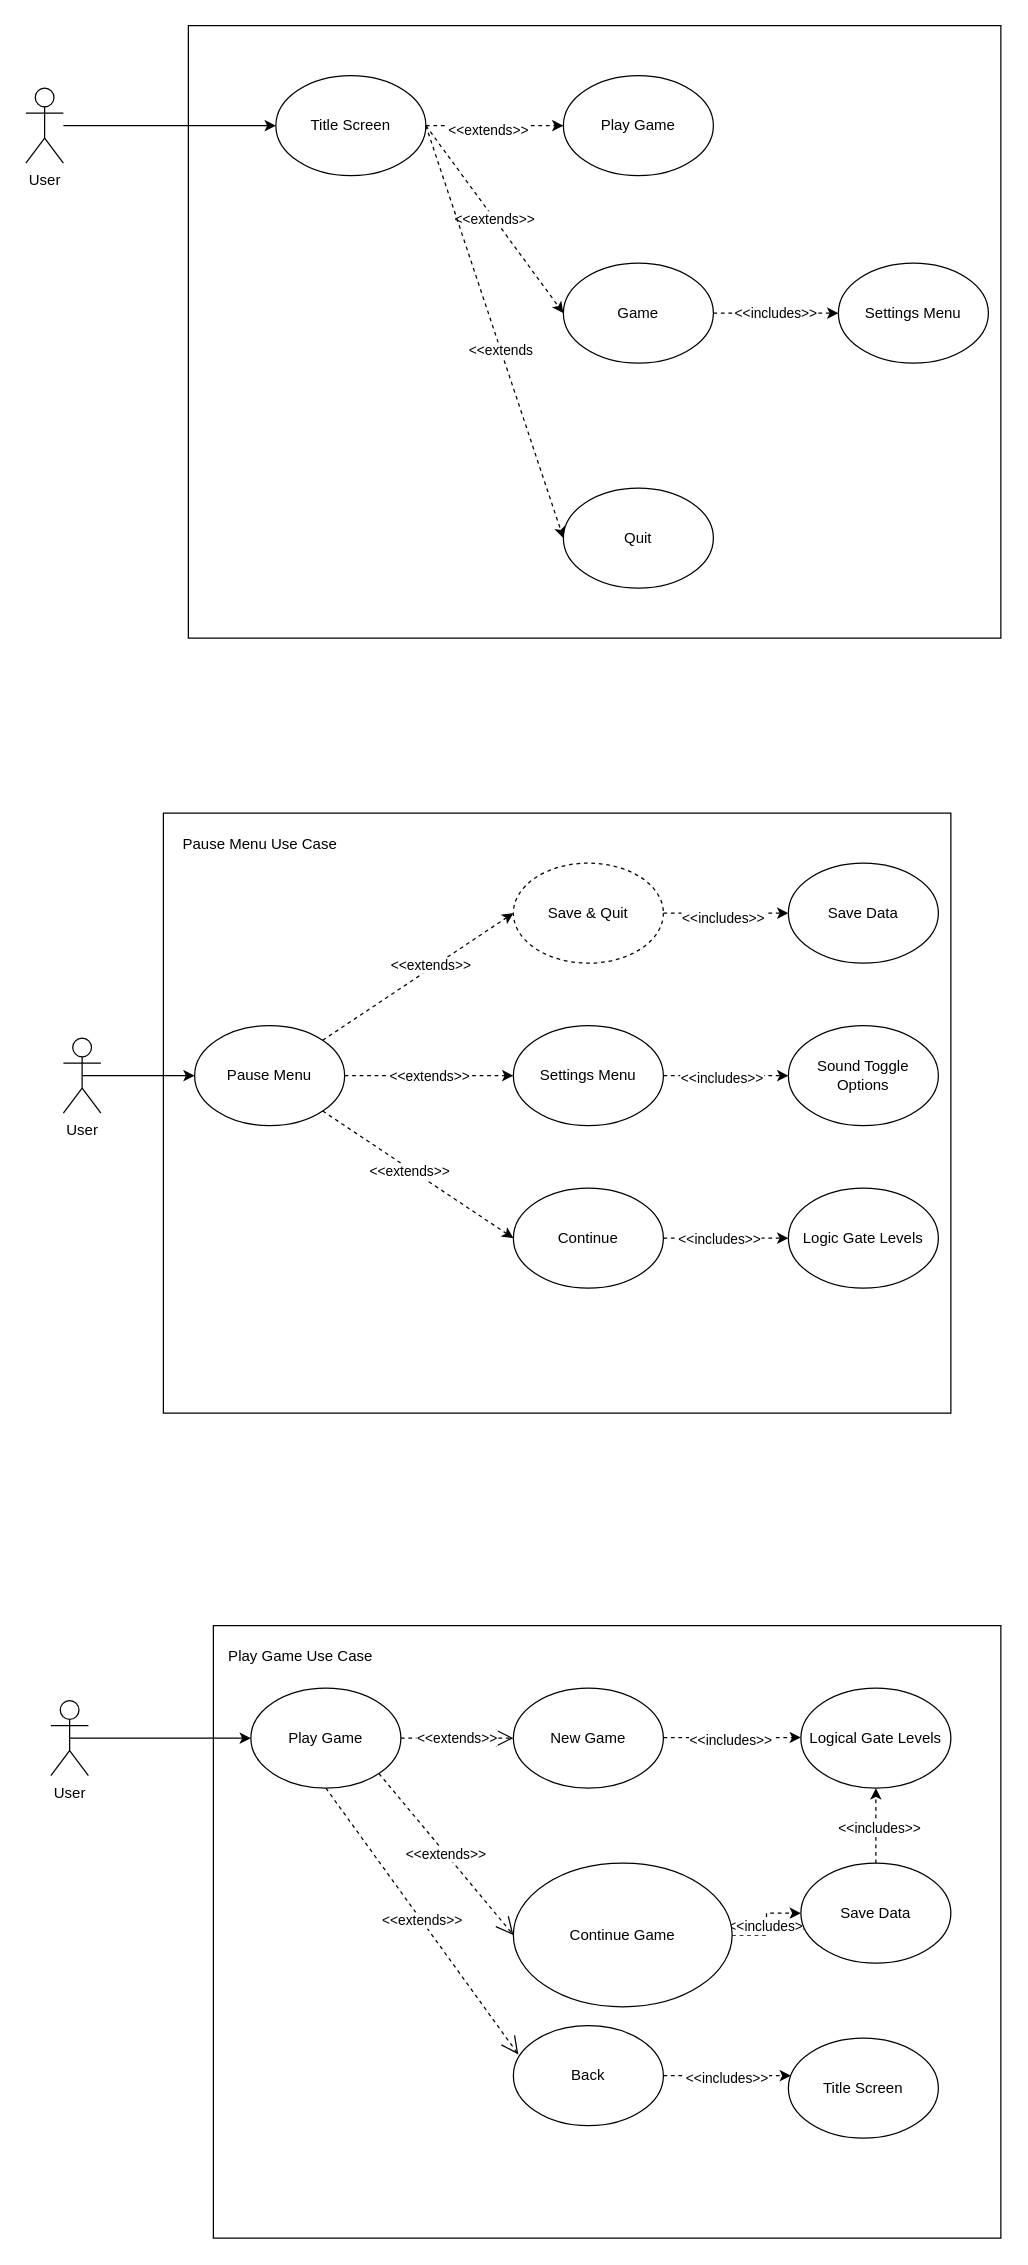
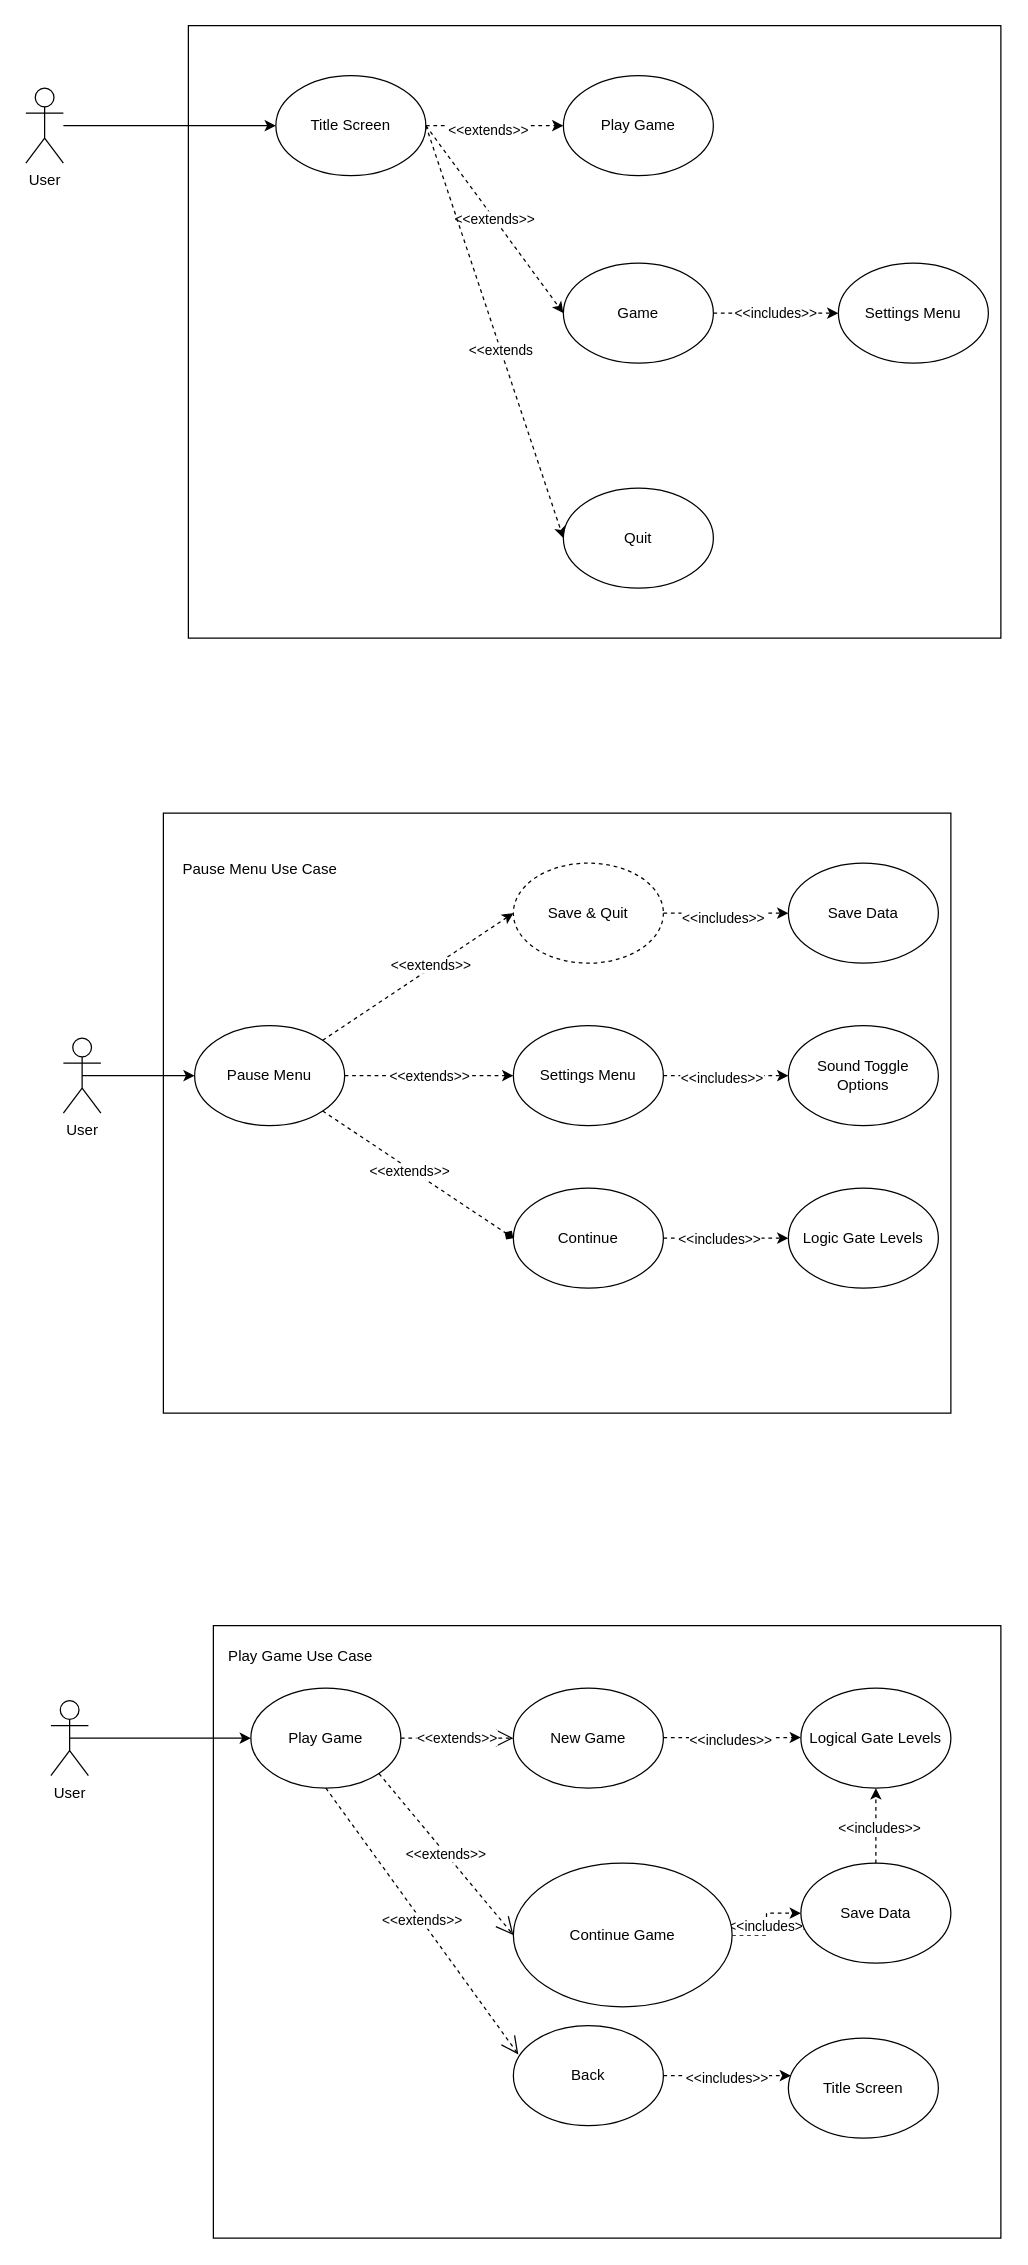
node "Pause Menu Use Case": moved (260, 844) -> (260, 869)
edge "Pause Menu" -> "Continue": arrowhead classic -> diamond
